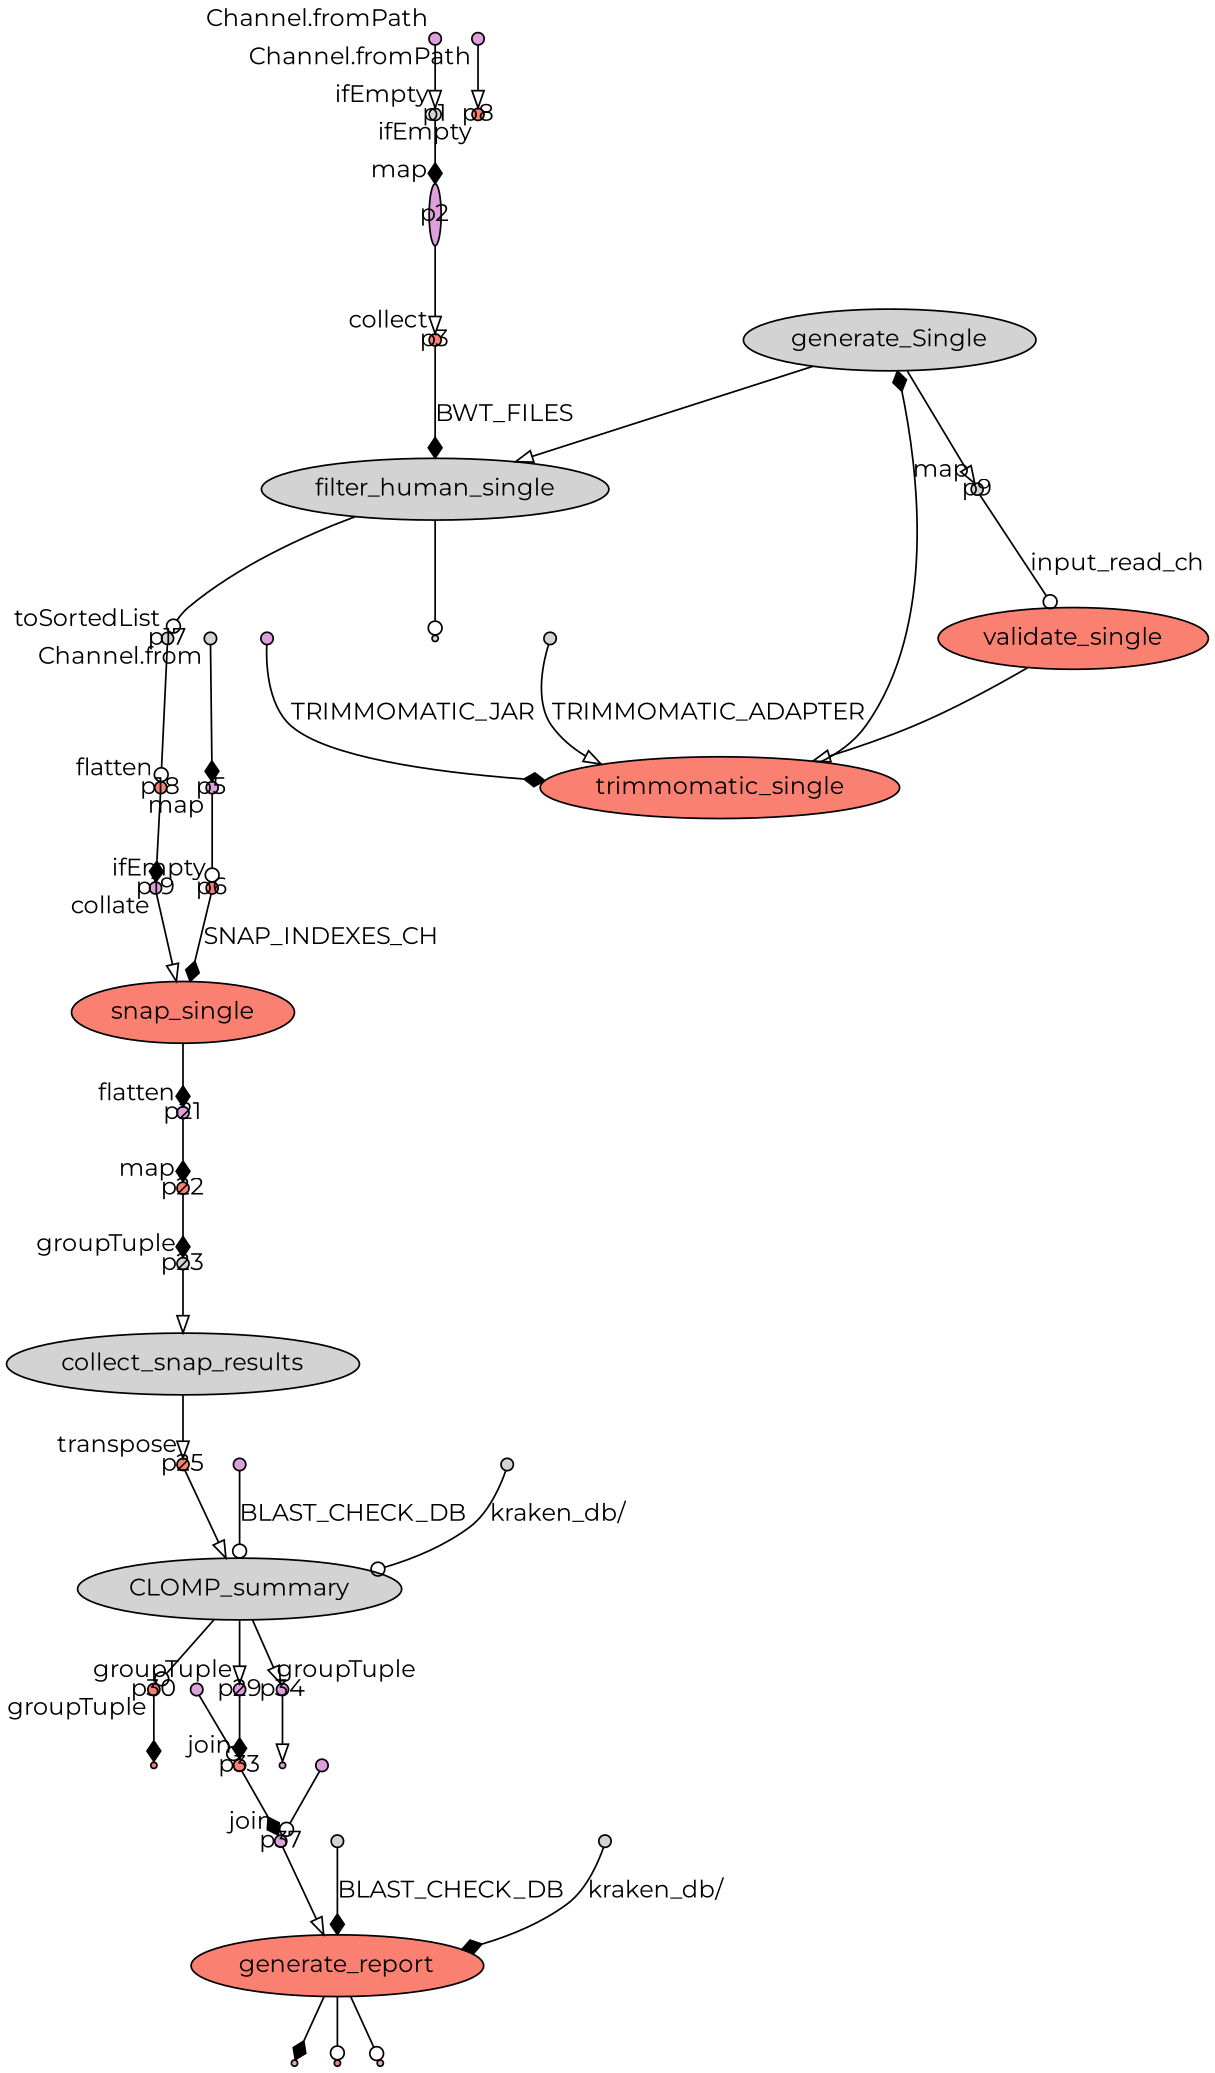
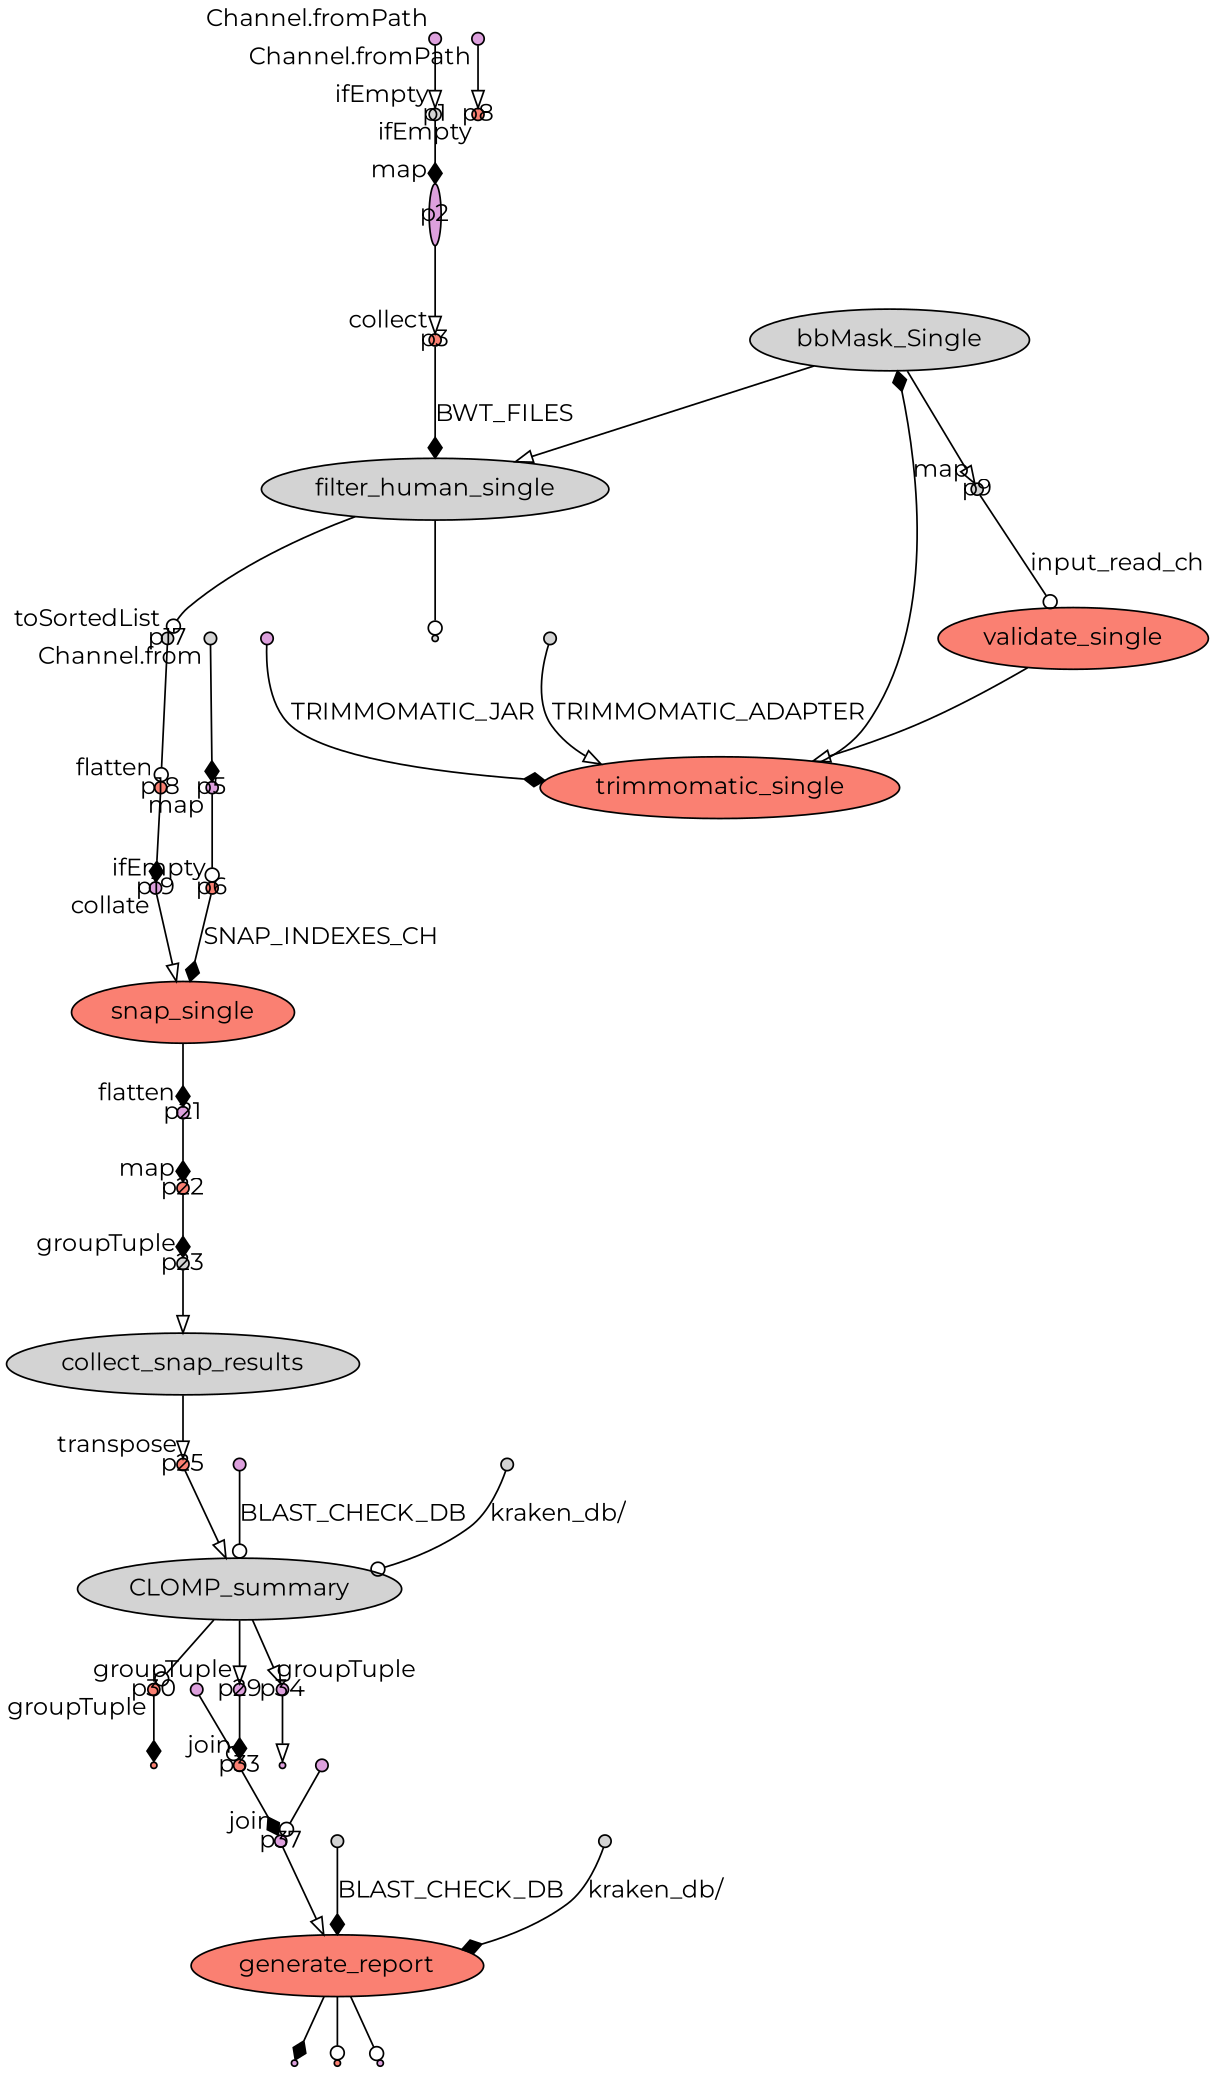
node "generate_Single": label "generate_Single" -> "bbMask_Single"
